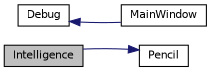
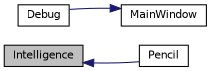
edge "MainWindow" -> "Debug": reversed
edge "Intelligence" -> "Pencil": reversed
